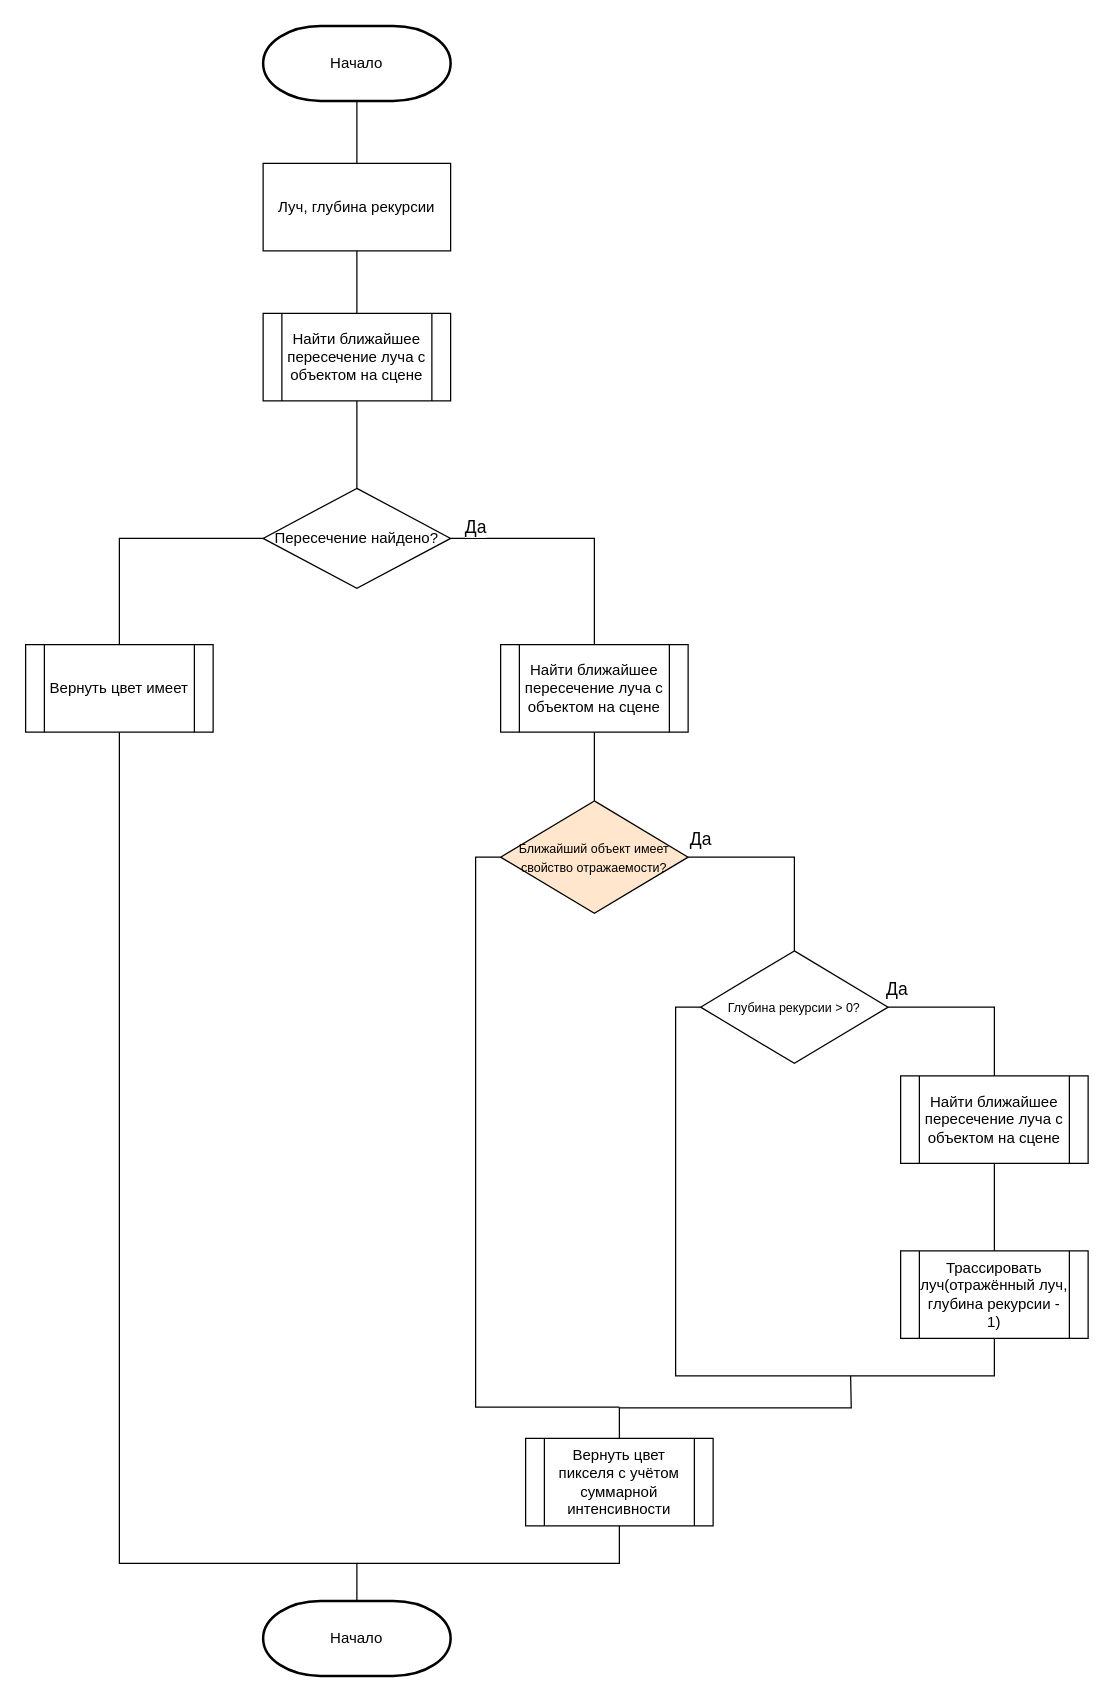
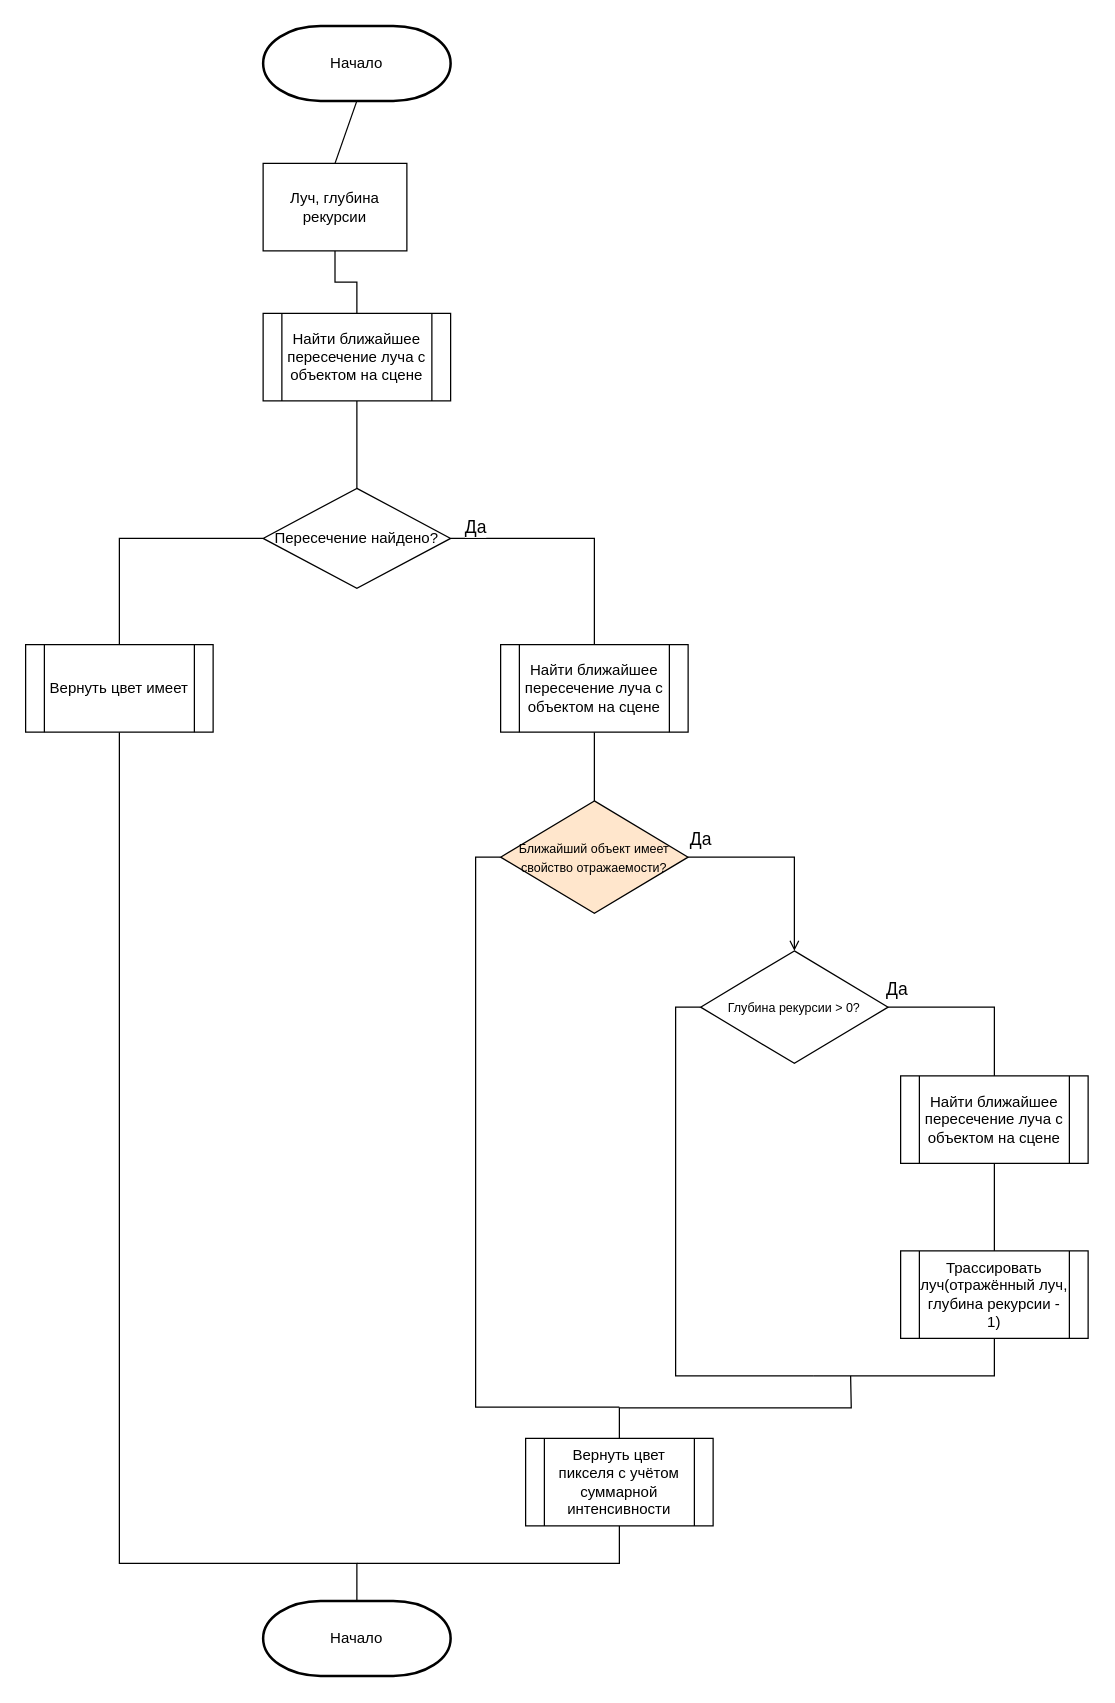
node "Луч, глубина рекурсии": size 188x88 -> 144x88
edge "Ближайший объект имеет свойство отражаемости?" -- "Глубина рекурсии > 0?": arrowhead none -> open
